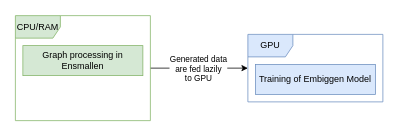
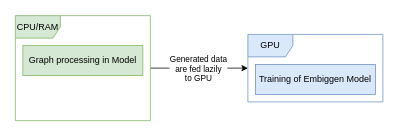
node "Graph processing in Ensmallen": label "Graph processing in Ensmallen" -> "Graph processing in Model"
